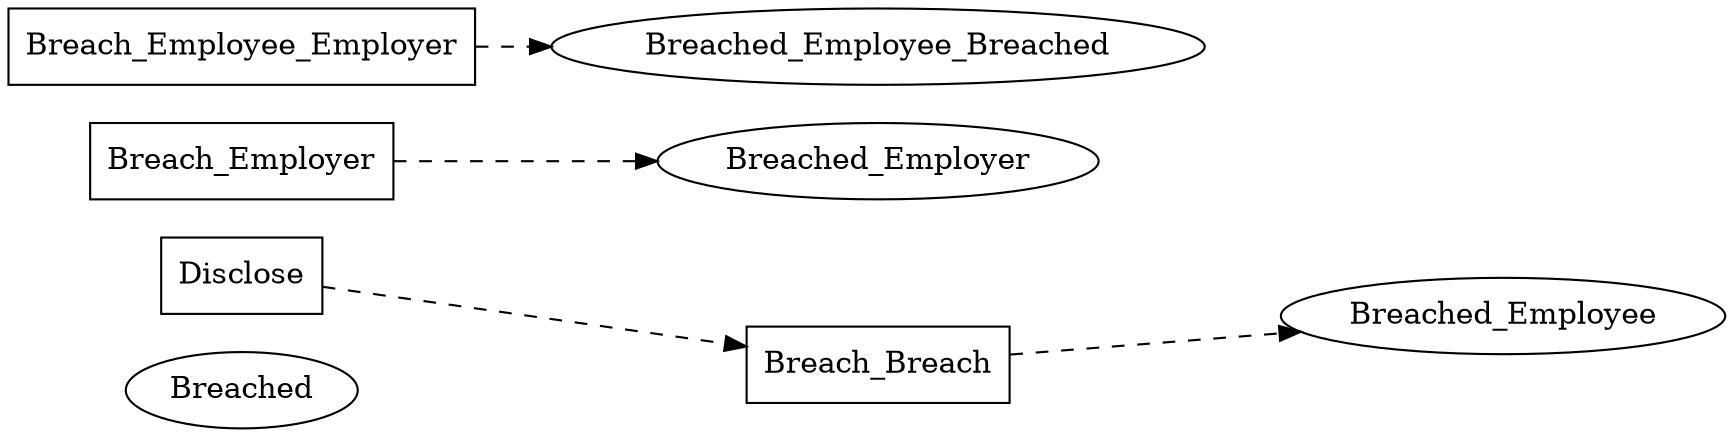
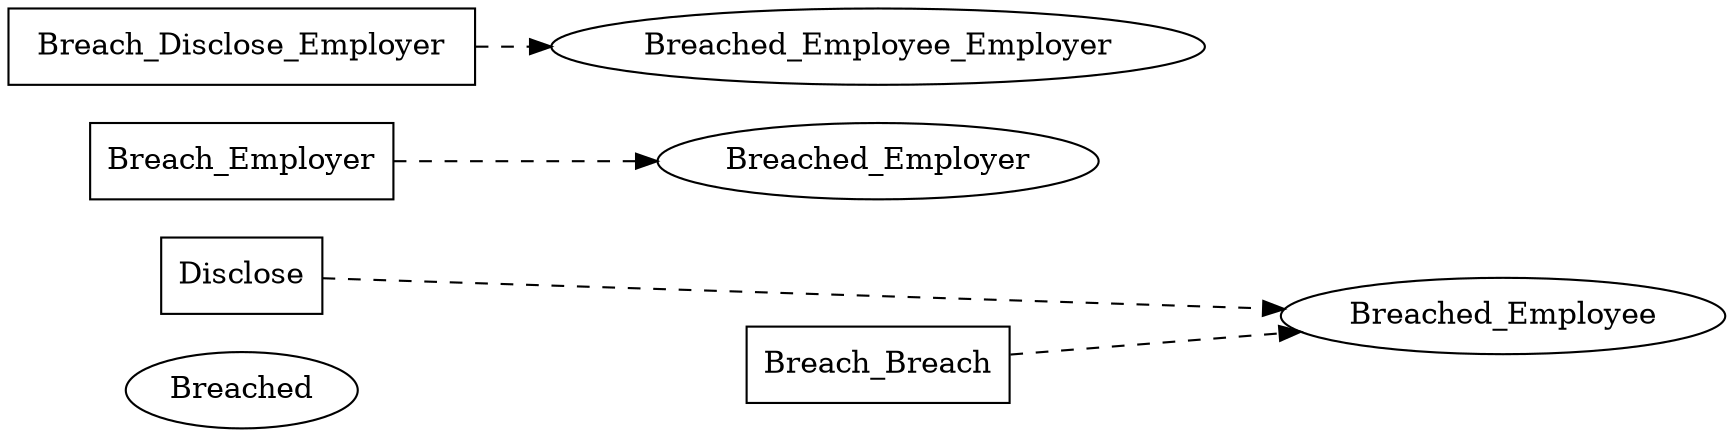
node "Breach_Employee_Employer": label "Breach_Employee_Employer" -> "Breach_Disclose_Employer"
node "Breached_Employee_Breached": label "Breached_Employee_Breached" -> "Breached_Employee_Employer"
edge "Disclose" -> "Breach_Breach": now "Disclose" -> "Breached_Employee"
